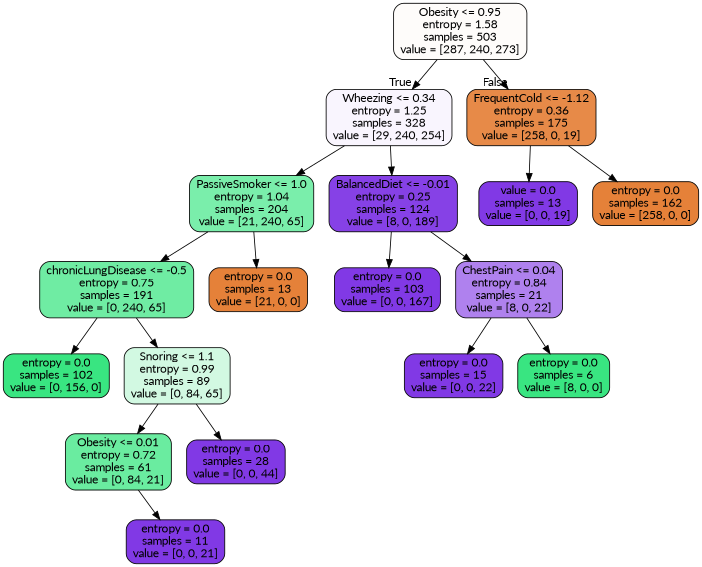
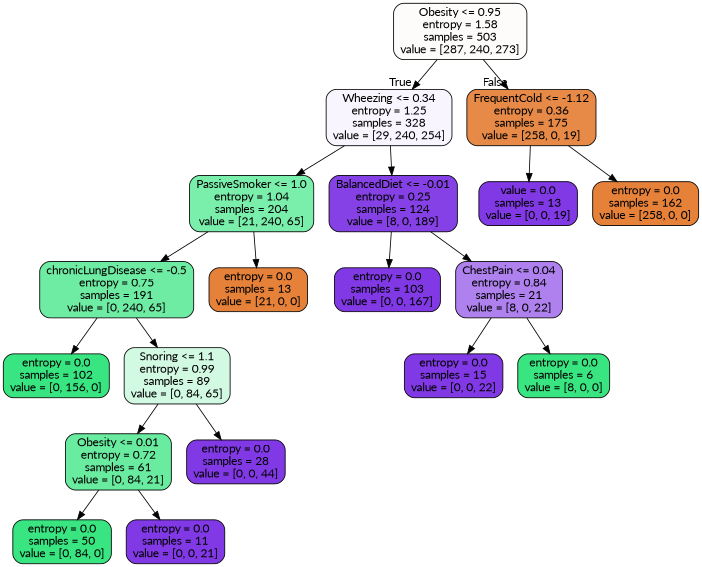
node "entropy = 0.0 samples = 50 value = [0, 84, 0]": added
